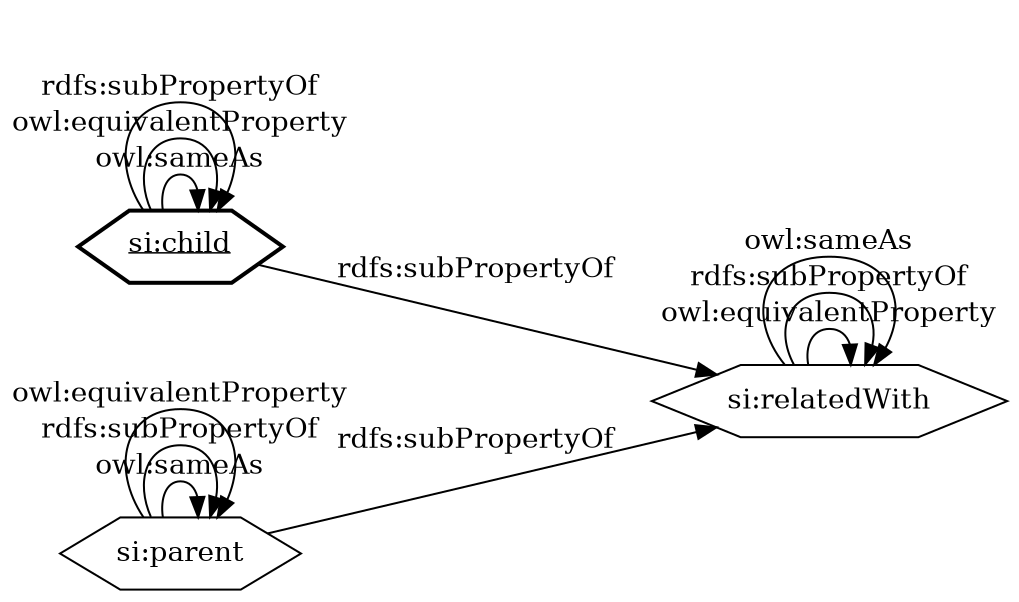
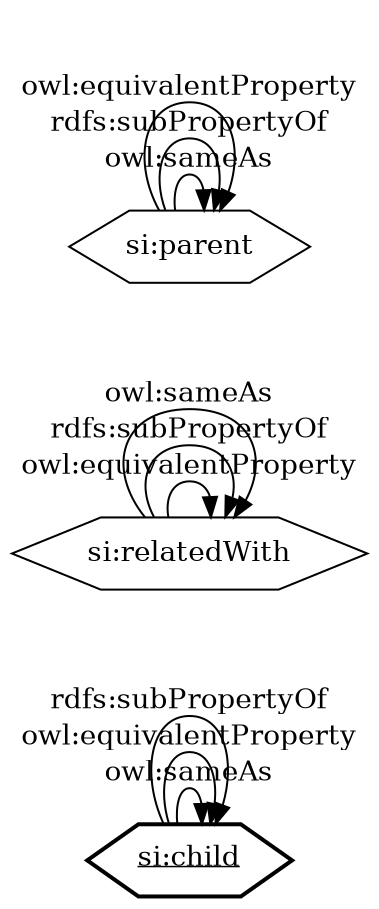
edge "si:child" -> "si:relatedWith": removed, label "rdfs:subPropertyOf"
edge "si:parent" -> "si:relatedWith": removed, label "rdfs:subPropertyOf"
